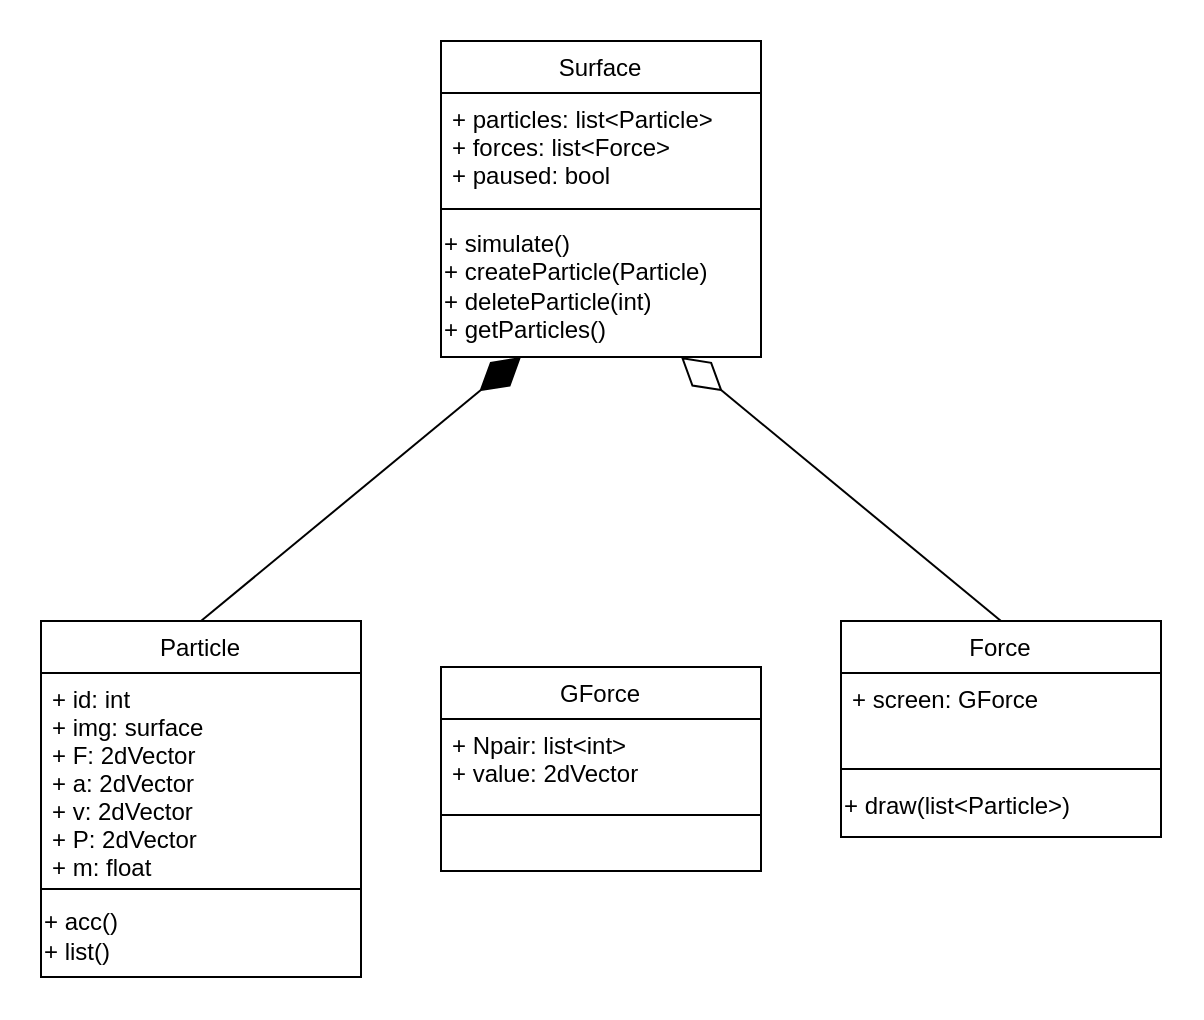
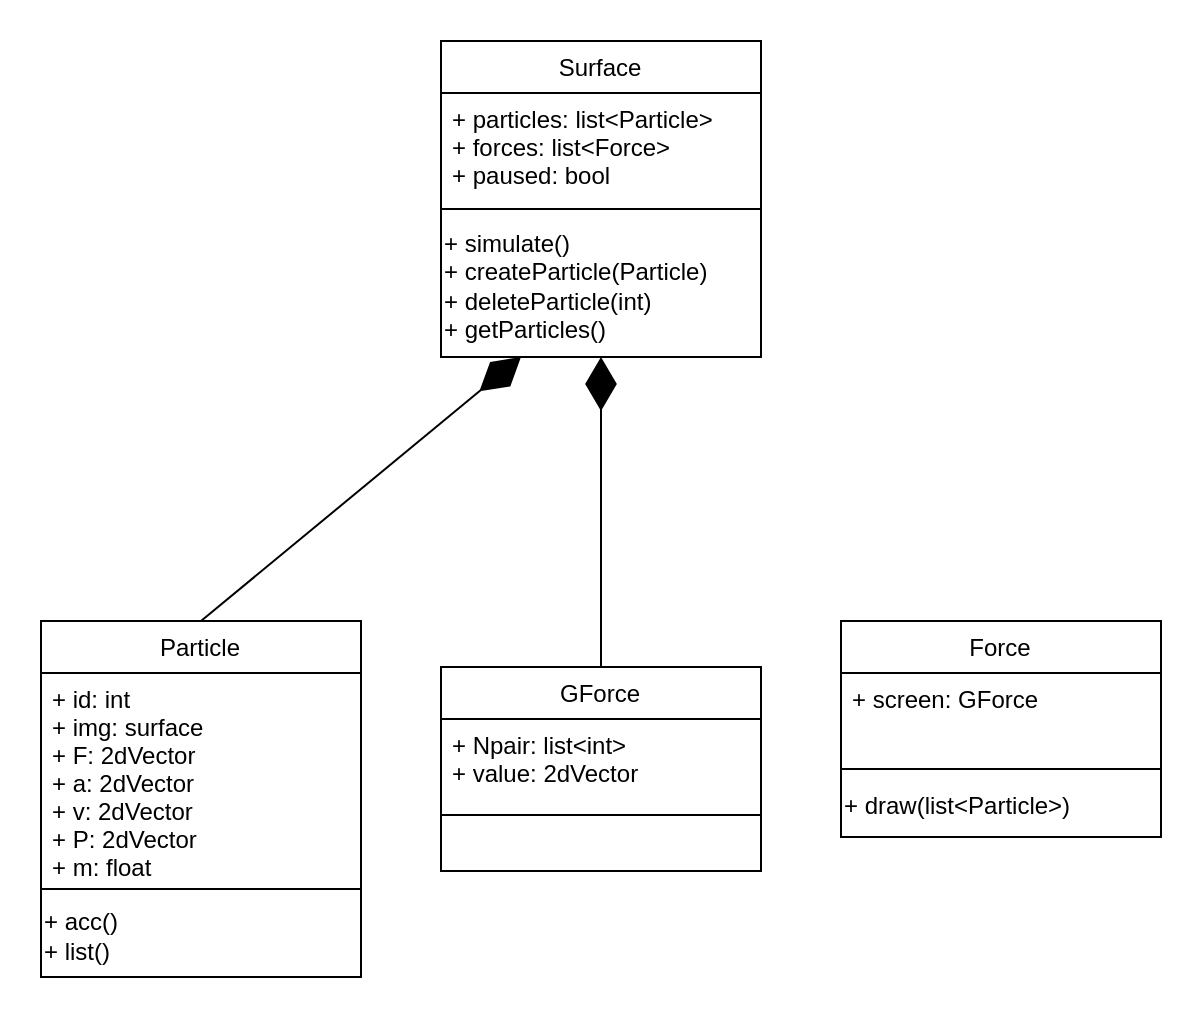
edge "Force" -> "Surface": removed
edge "GForce" -> "Surface": added
